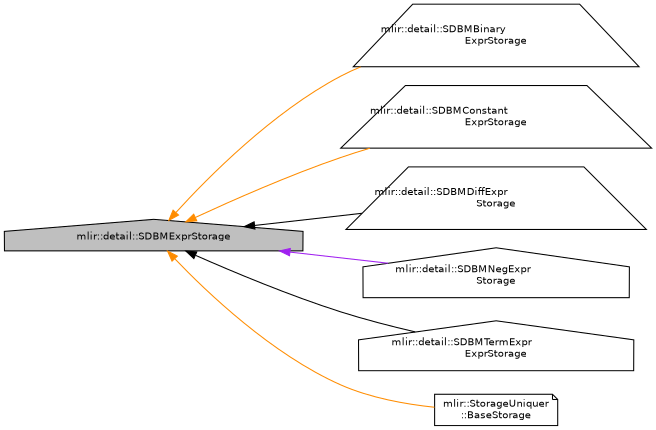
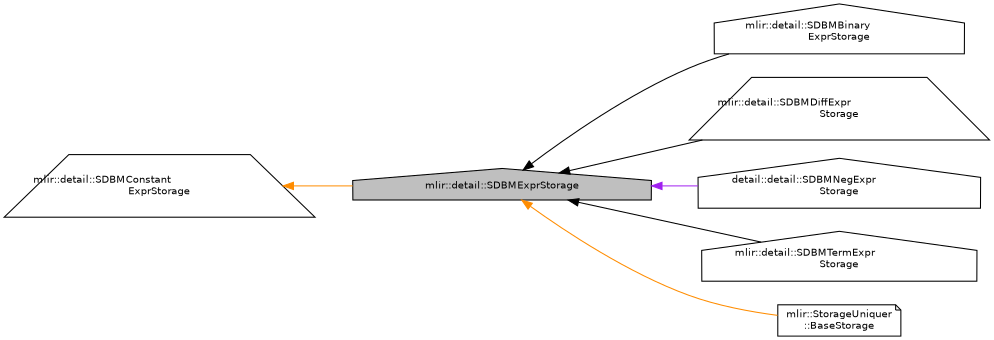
node "mlir::detail::SDBMBinary ExprStorage": shape trapezium -> house
edge "mlir::detail::SDBMBinary ExprStorage" -> "mlir::detail::SDBMExprStorage": color darkorange -> black
edge "mlir::detail::SDBMConstant ExprStorage" -> "mlir::detail::SDBMExprStorage": reversed
node "mlir::detail::SDBMNegExpr Storage": label "mlir::detail::SDBMNegExpr Storage" -> "detail::detail::SDBMNegExpr Storage"
node "mlir::detail::SDBMTermExpr ExprStorage": label "mlir::detail::SDBMTermExpr ExprStorage" -> "mlir::detail::SDBMTermExpr Storage"
